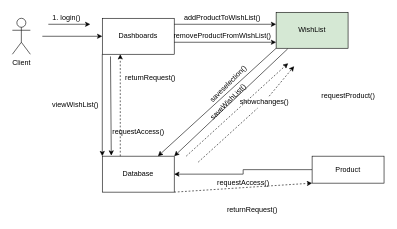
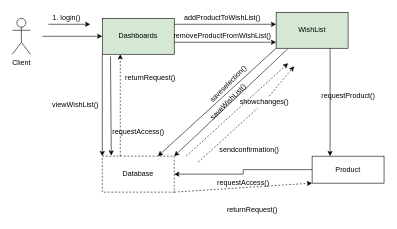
node "Dashboards": fillcolor #ffffff -> #d5e8d4
node "sendconfirmation()": added
edge "WishList" -> "Product": added
node "Database": style solid -> dashed
